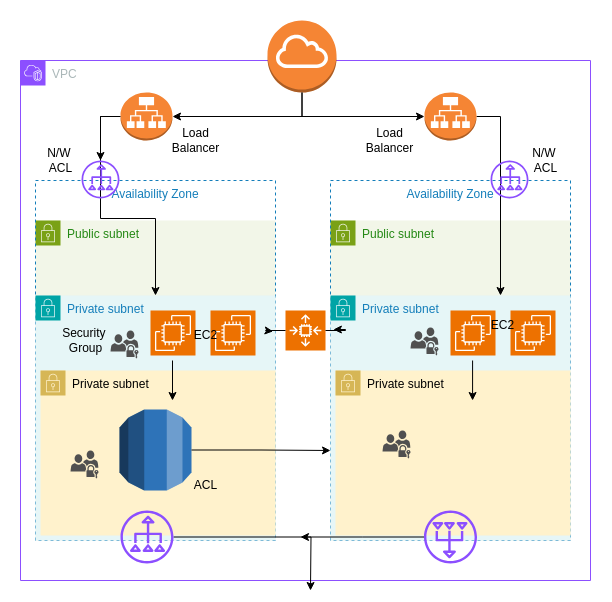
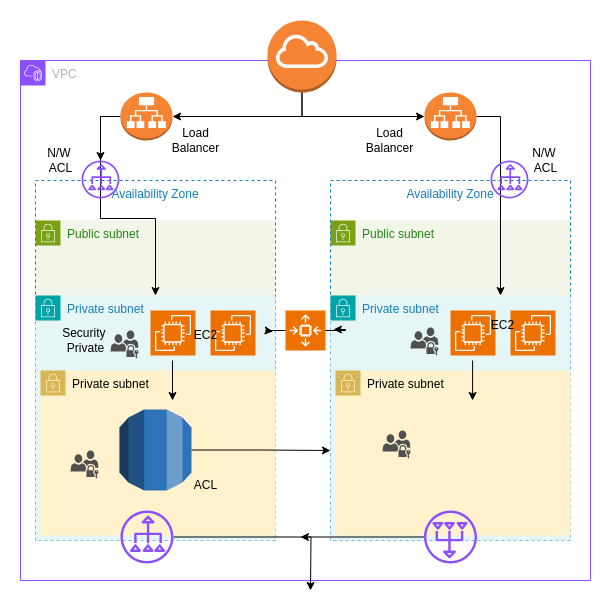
node "Security Group": label "Security Group" -> "Security Private"
